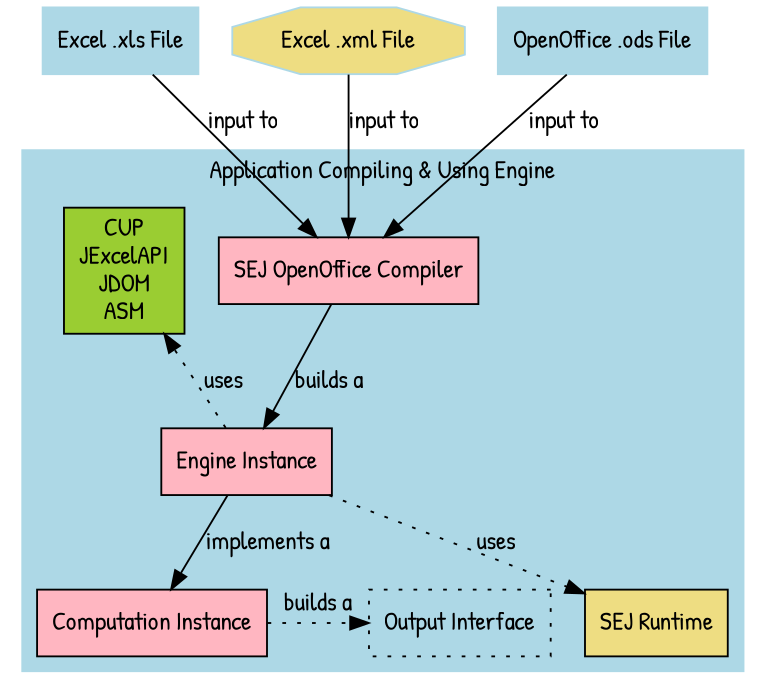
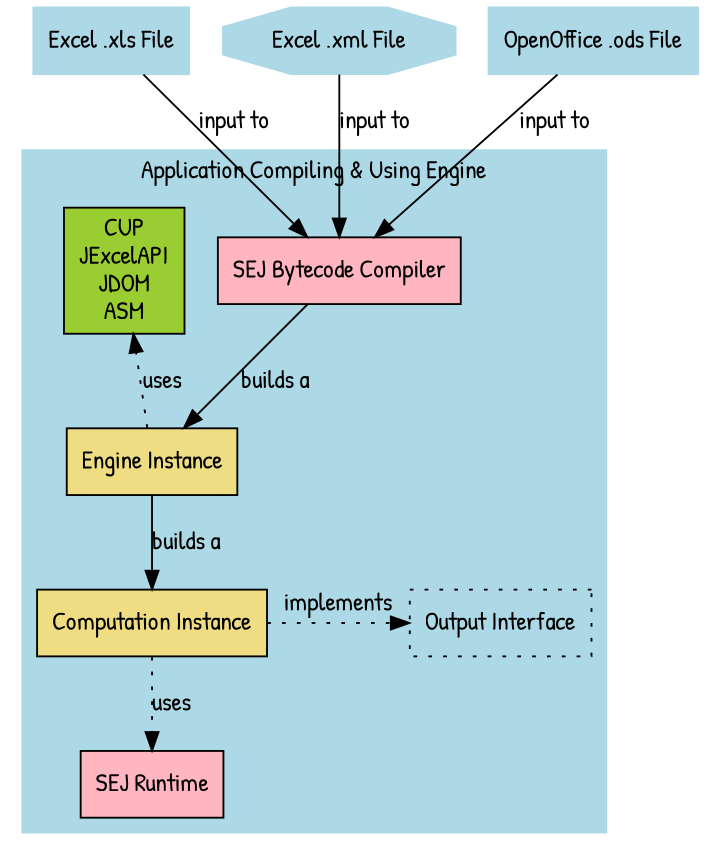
node "Excel .xml File": fillcolor lightgoldenrod -> lightblue
node "SEJ OpenOffice Compiler": label "SEJ OpenOffice Compiler" -> "SEJ Bytecode Compiler"
node "Engine Instance": fillcolor lightpink -> lightgoldenrod
edge "Engine Instance" -> "SEJ Runtime": now "Computation Instance" -> "SEJ Runtime"
edge "Engine Instance" -> "Computation Instance": label "implements a" -> "builds a"
edge "Computation Instance" -> "Output Interface": label "builds a" -> "implements"
node "Computation Instance": fillcolor lightpink -> lightgoldenrod
node "SEJ Runtime": fillcolor lightgoldenrod -> lightpink
